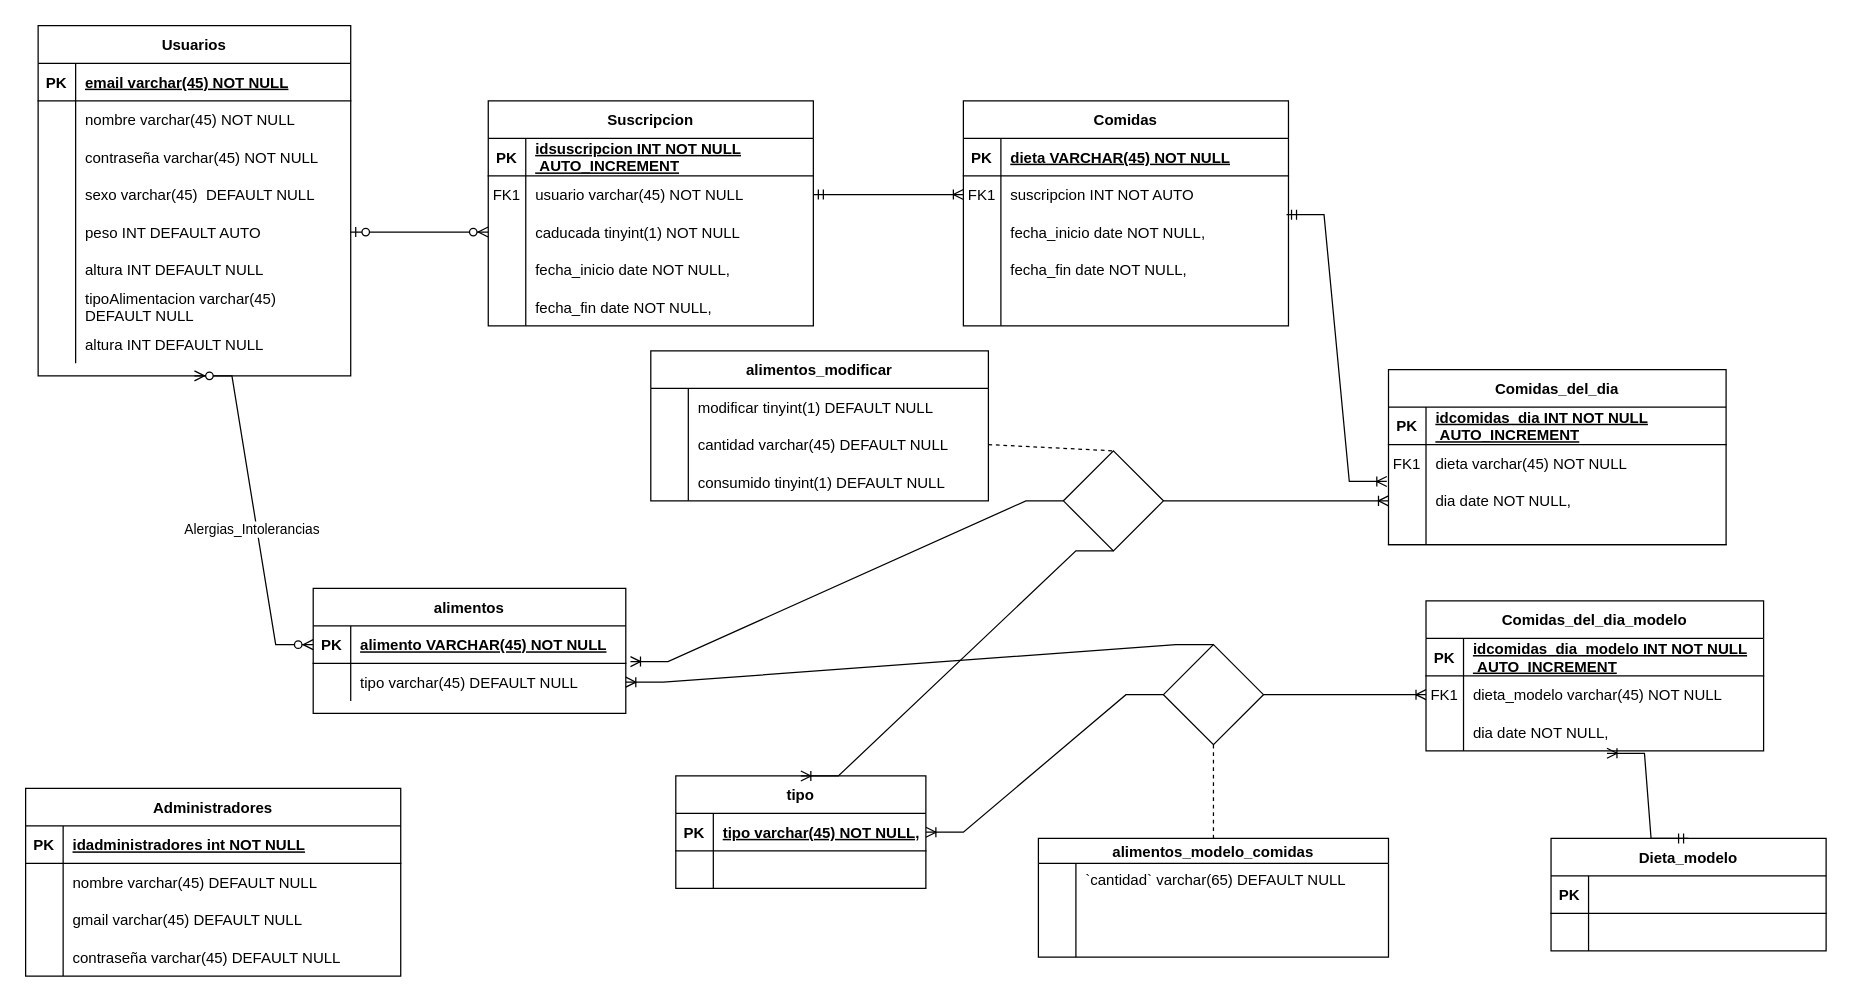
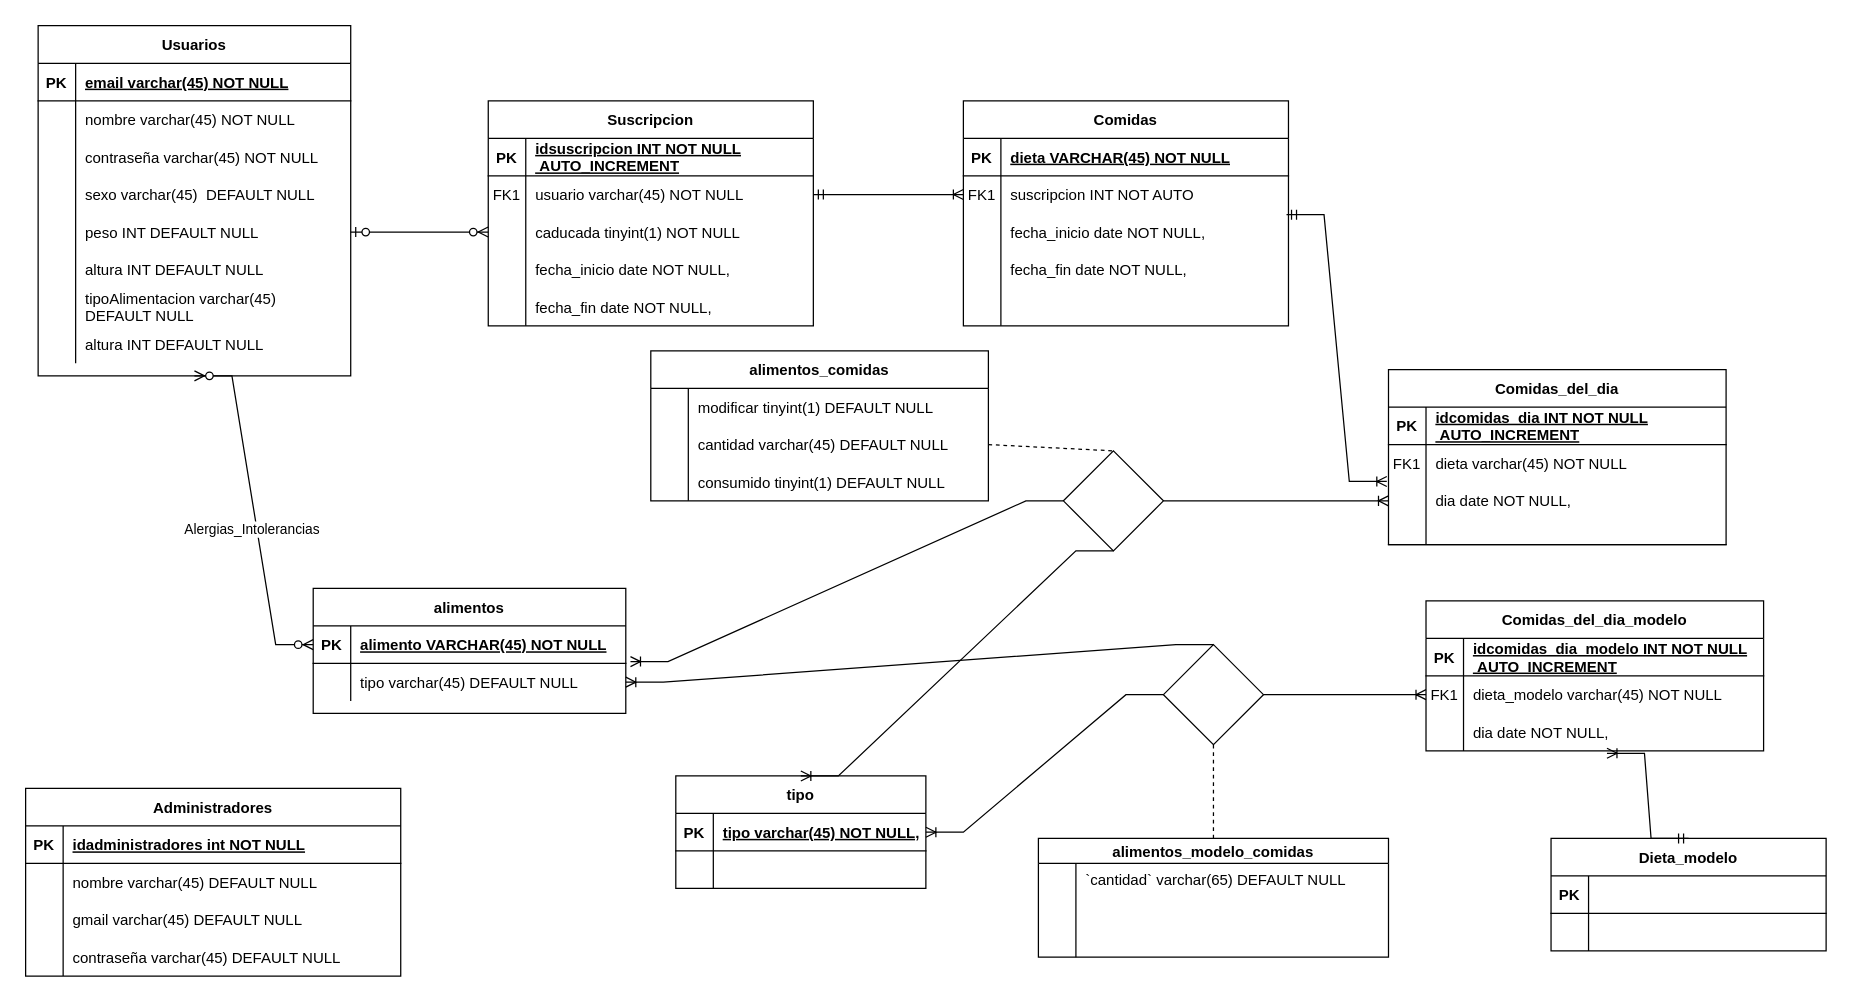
node "peso INT DEFAULT AUTO": label "peso INT DEFAULT AUTO" -> "peso INT DEFAULT NULL"
node "alimentos_modificar": label "alimentos_modificar" -> "alimentos_comidas"
